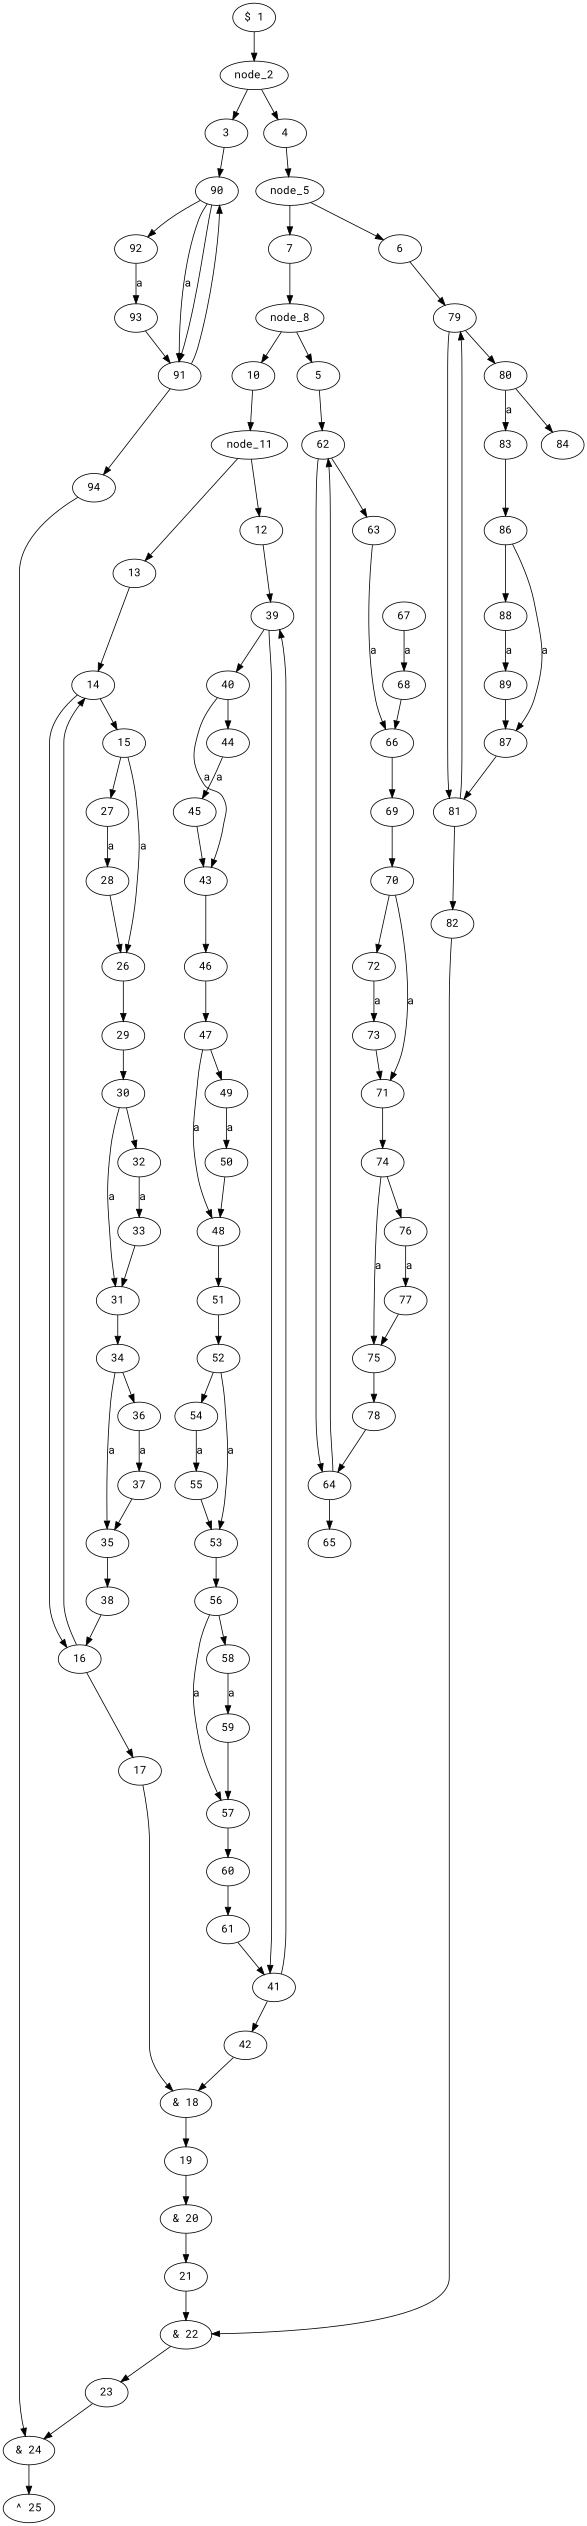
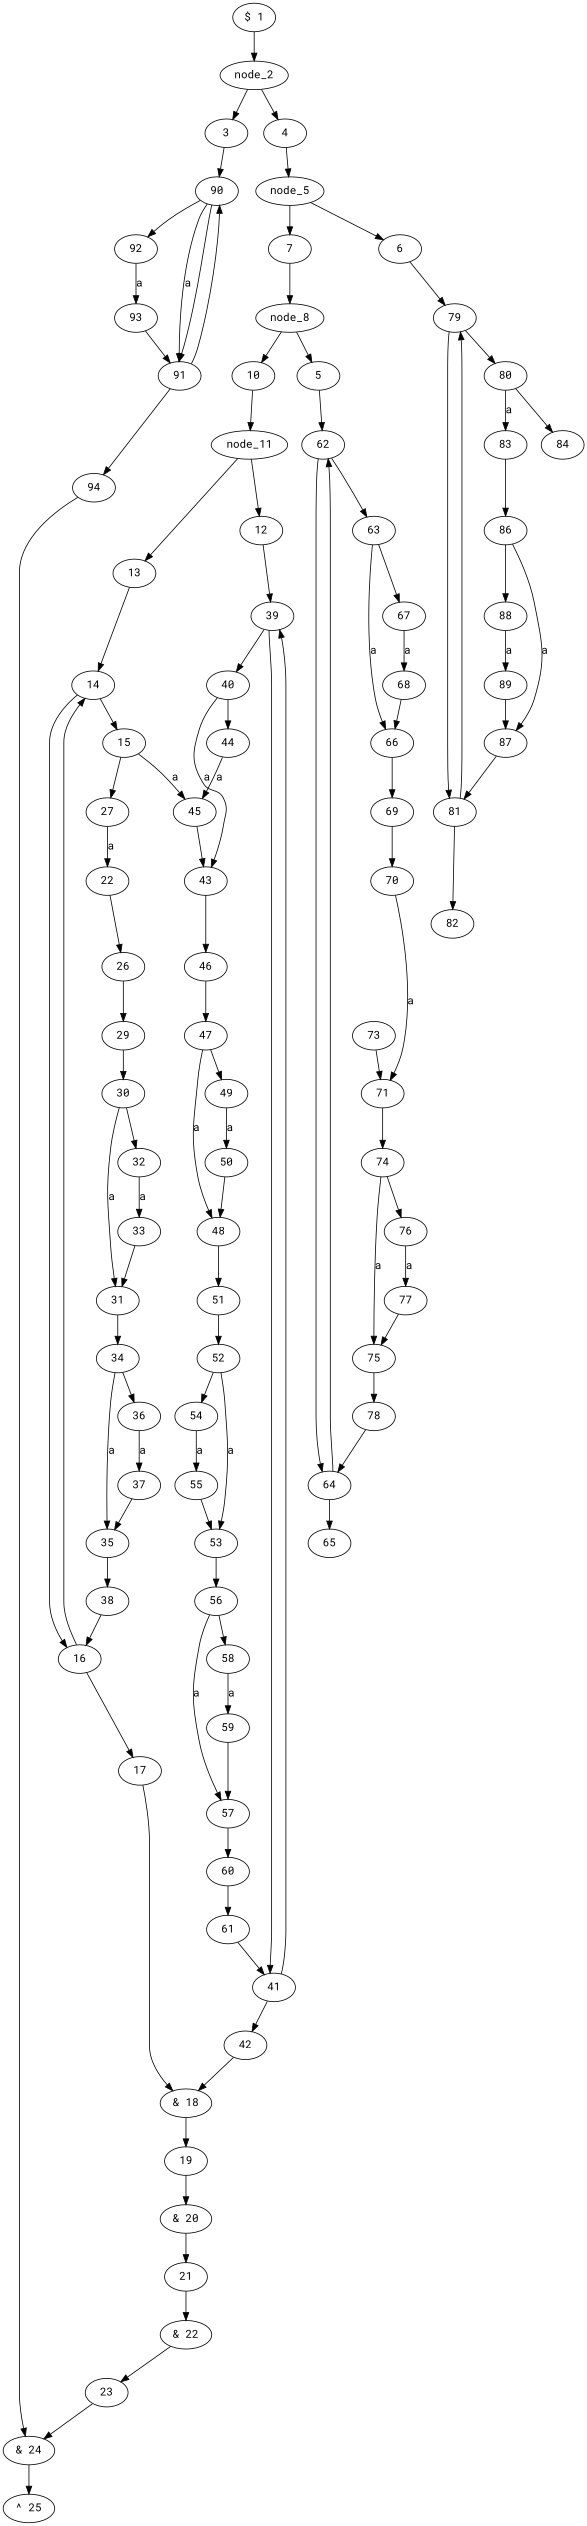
edge "63" -> "67": added
edge "15" -> "26": now "15" -> "45"
node "28": label "28" -> "22"
node "72": removed
edge "82" -> "& 22": removed
